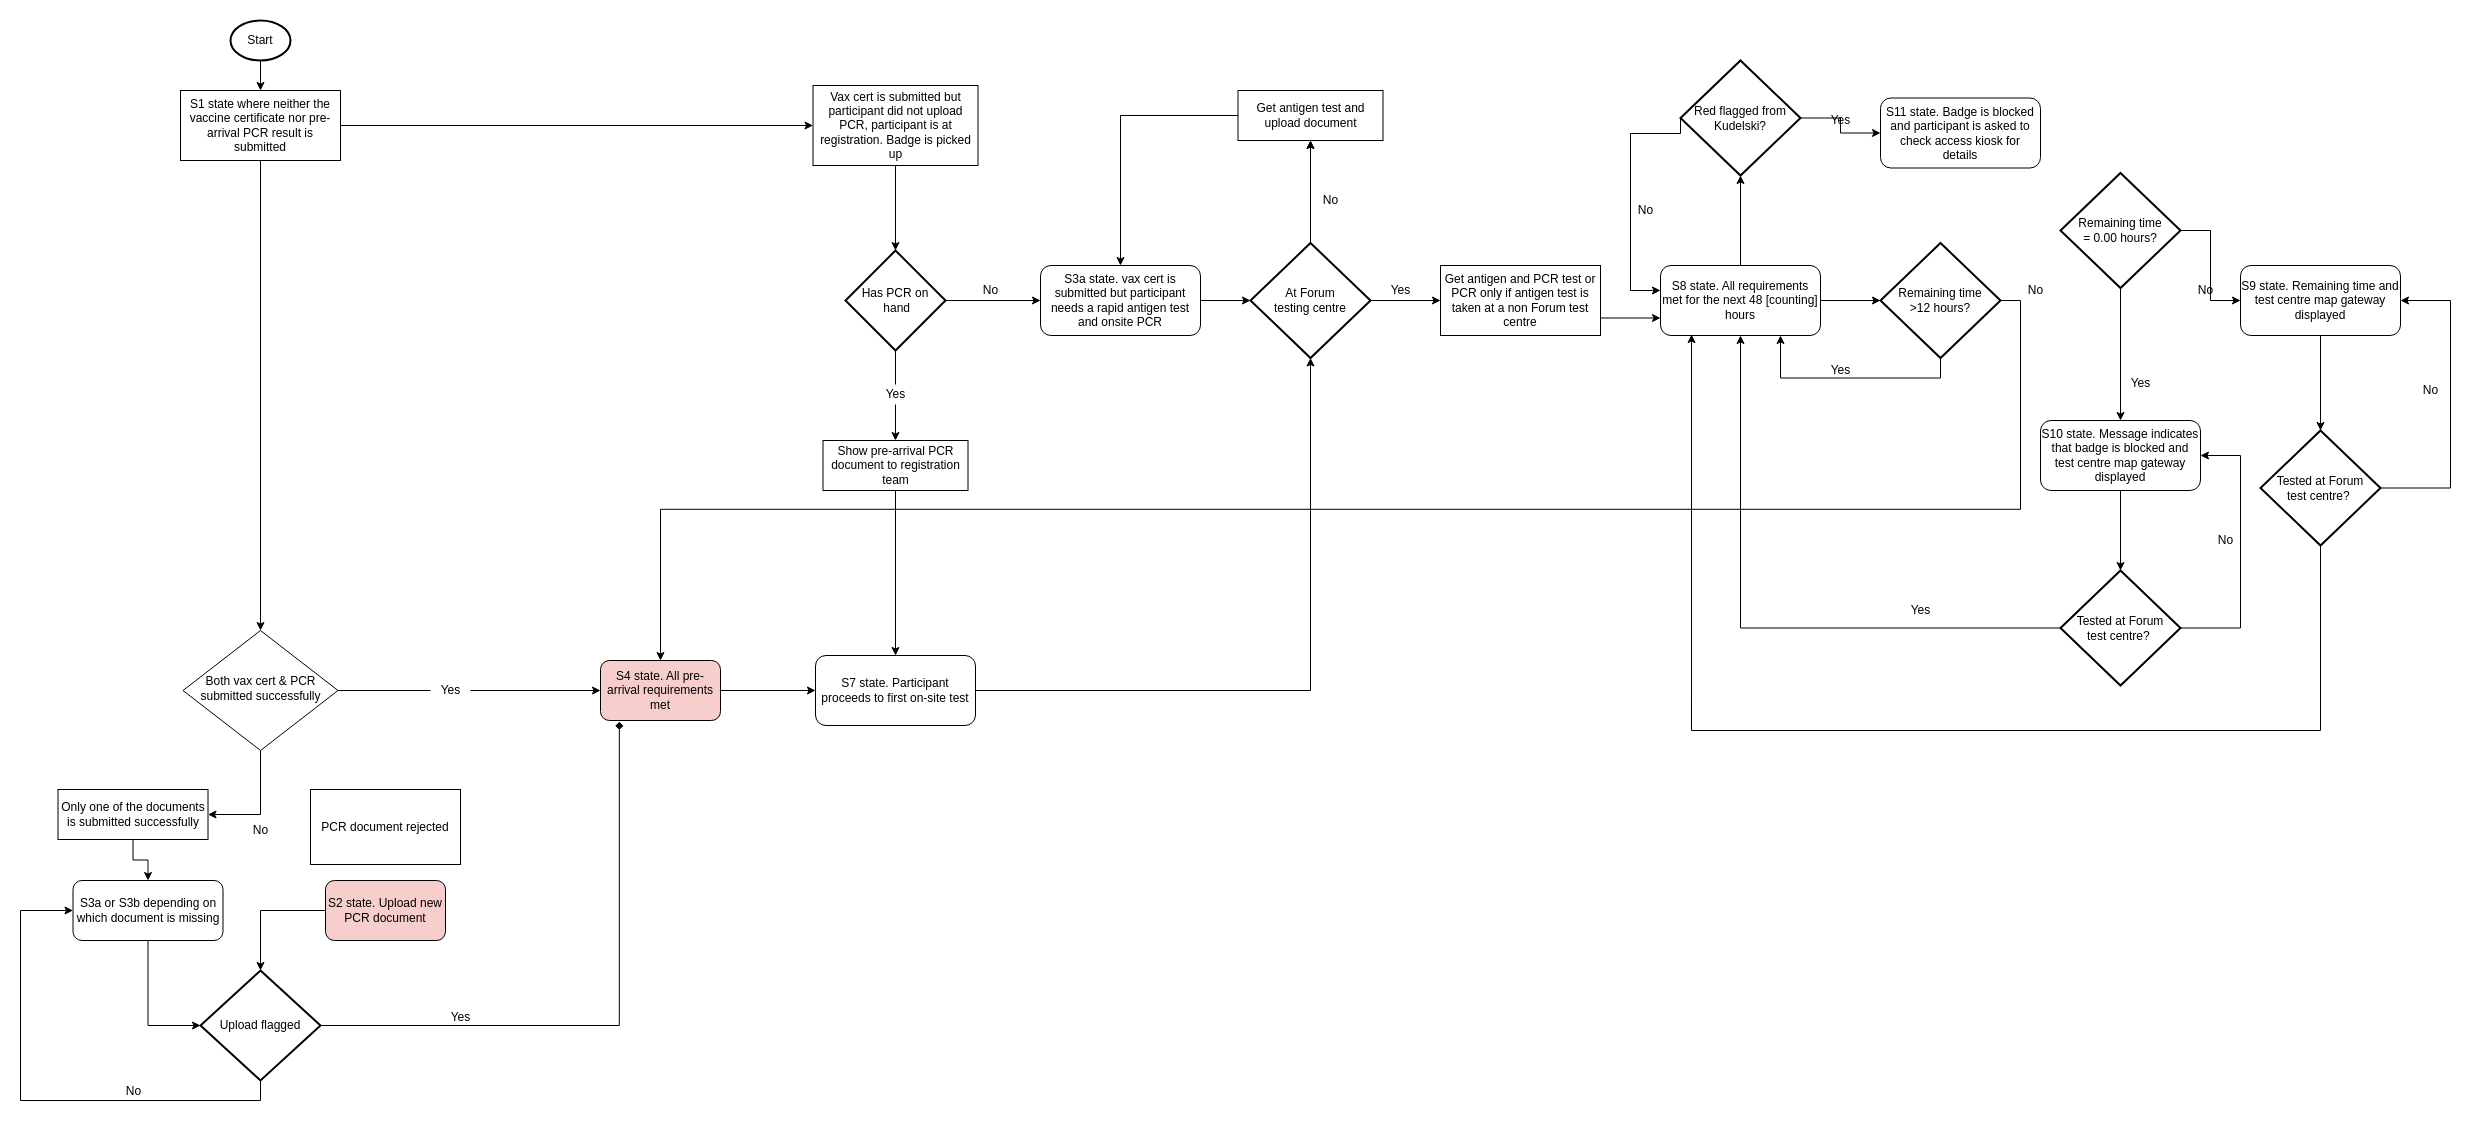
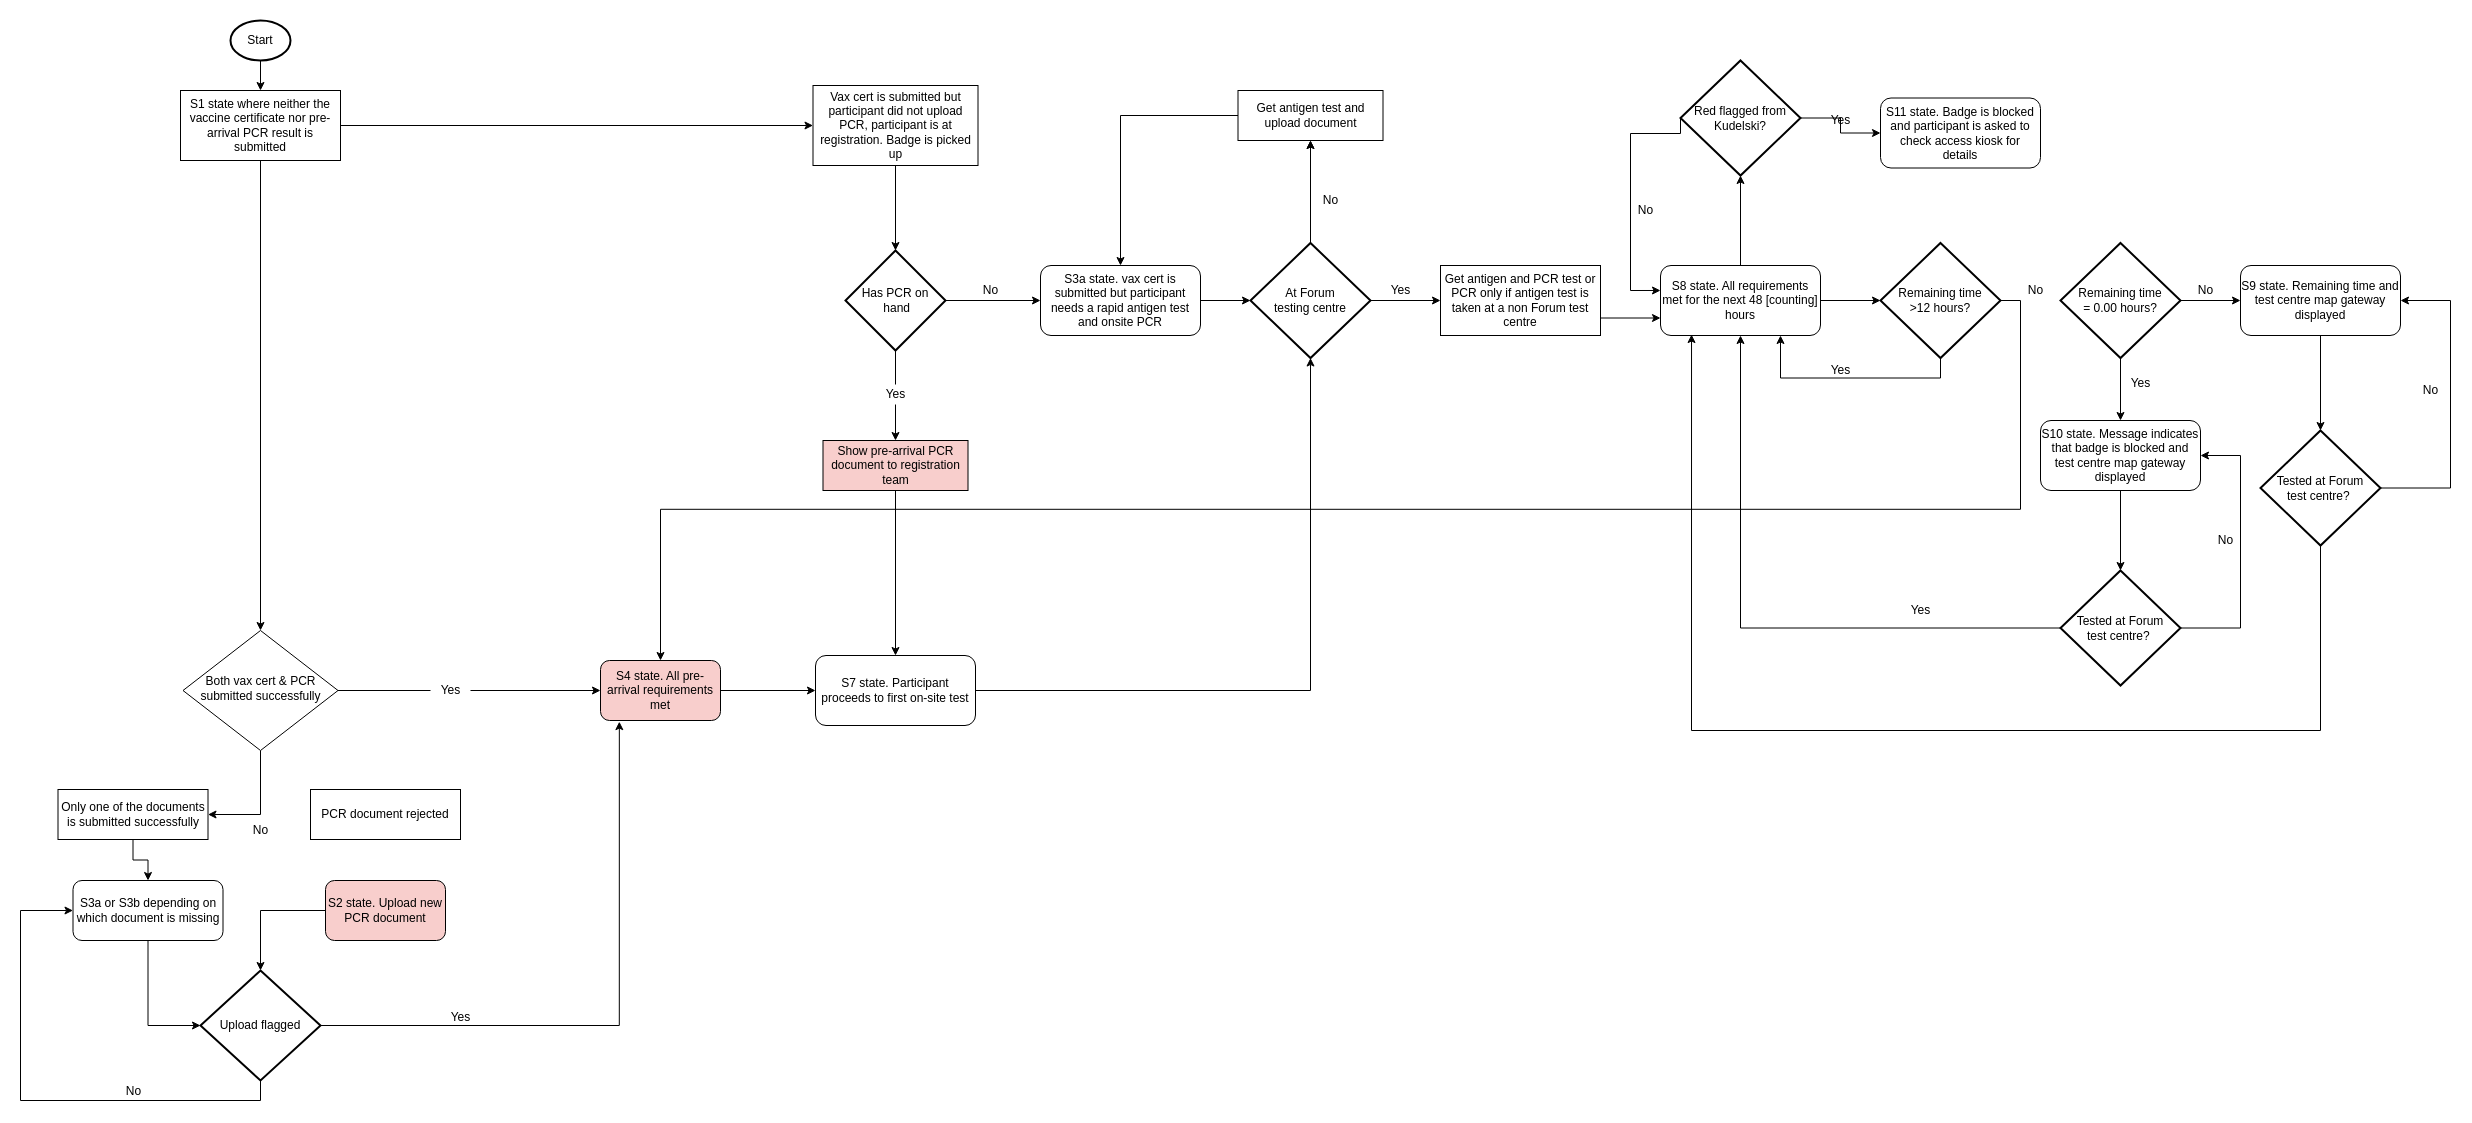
node "Remaining time = 0.00 hours?": moved (2121, 231) -> (2121, 301)
node "Show pre-arrival PCR document to registration team": fillcolor #ffffff -> #f8cecc
edge "Upload flagged" -> "S4 state. All pre-arrival requirements met": arrowhead diamond -> classic
node "PCR document rejected": size 150x75 -> 150x50
